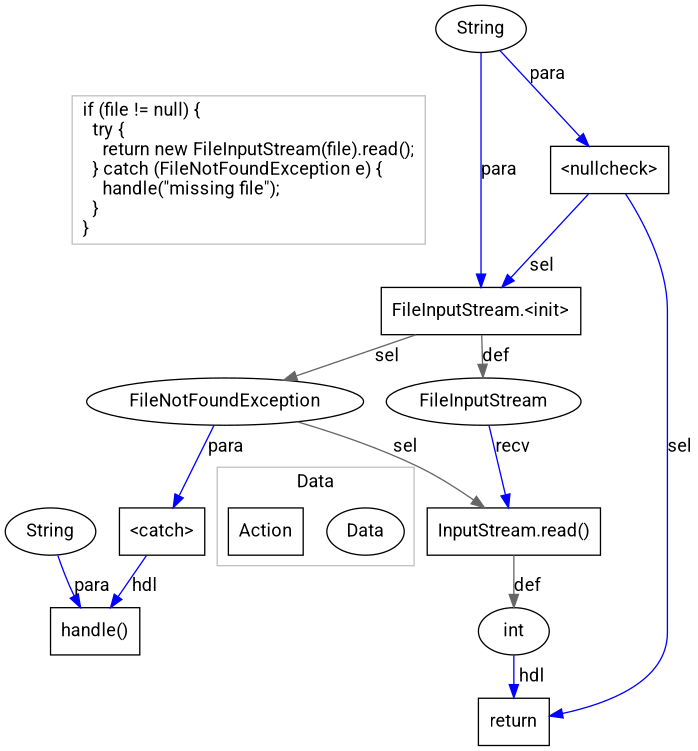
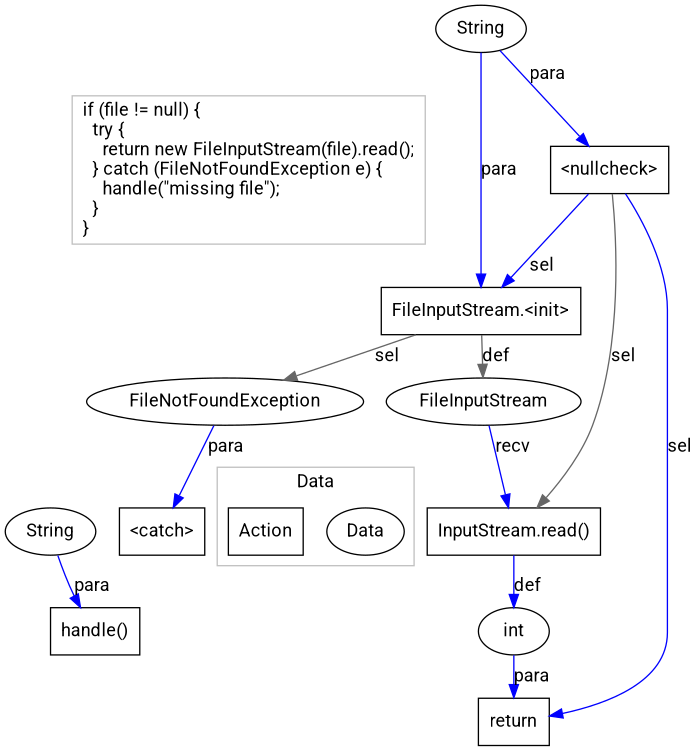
edge "FileNotFoundException" -> "InputStream.read()": now "<nullcheck>" -> "InputStream.read()"
edge "InputStream.read()" -> "int": color gray40 -> blue
edge "<catch>" -> "handle()": removed, label "hdl"
edge "int" -> "return": label "hdl" -> "para"
